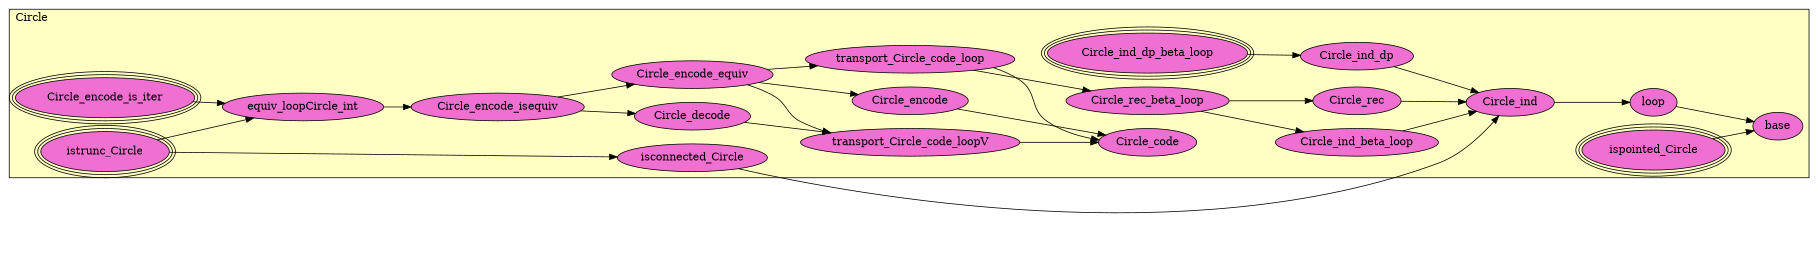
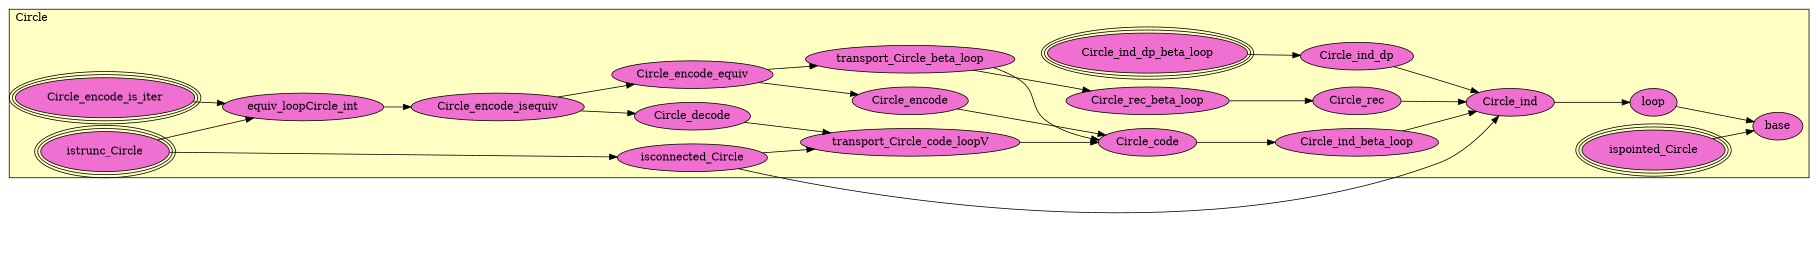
node "transport_Circle_code_loop": label "transport_Circle_code_loop" -> "transport_Circle_beta_loop"
edge "Circle_encode_equiv" -> "transport_Circle_code_loopV": now "isconnected_Circle" -> "transport_Circle_code_loopV"
edge "Circle_rec_beta_loop" -> "Circle_ind_beta_loop": now "Circle_code" -> "Circle_ind_beta_loop"
